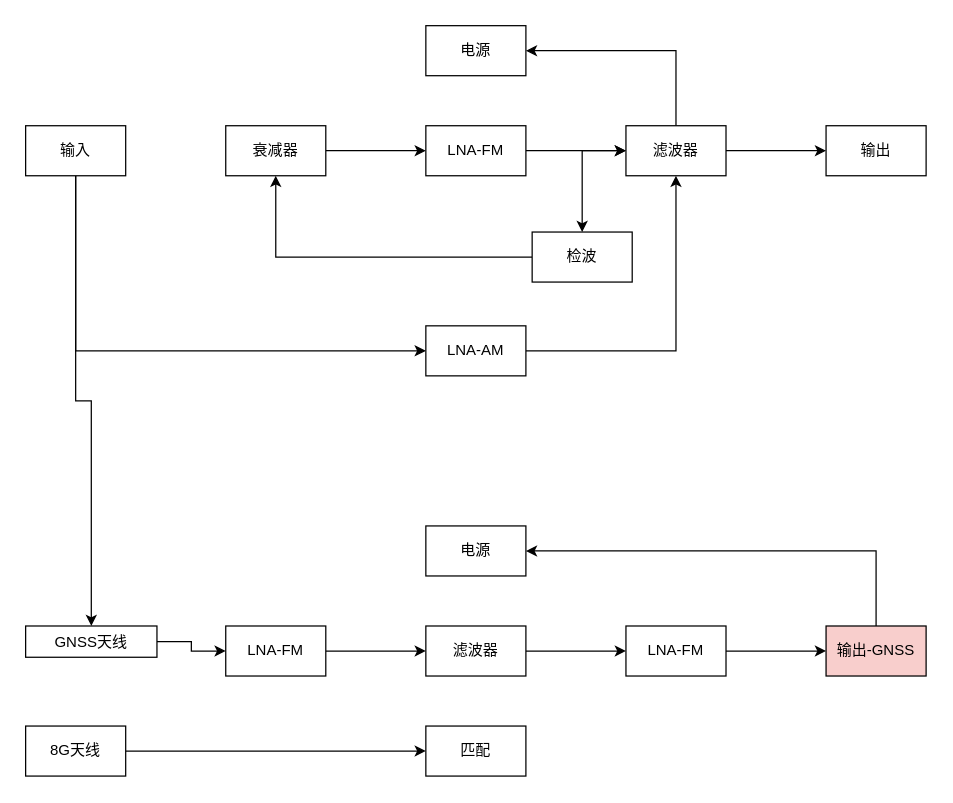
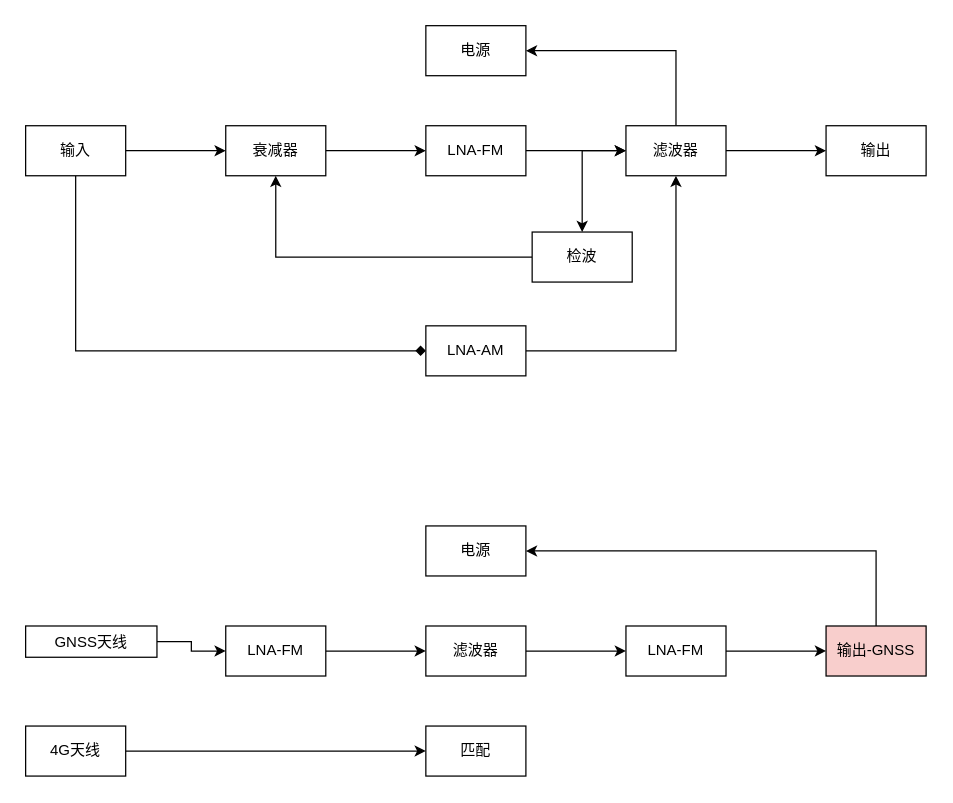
edge "输入" -> "LNA-AM": arrowhead classic -> diamond
edge "输入" -> "GNSS天线": now "输入" -> "衰减器"
node "8G天线": label "8G天线" -> "4G天线"
